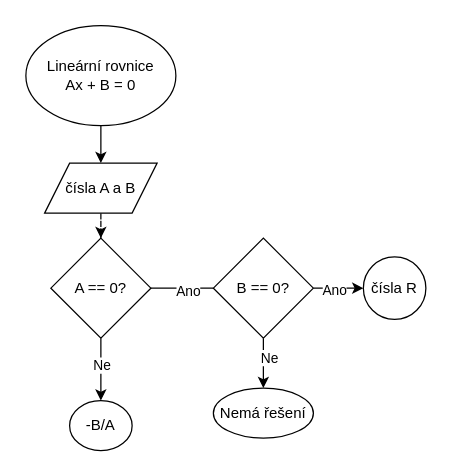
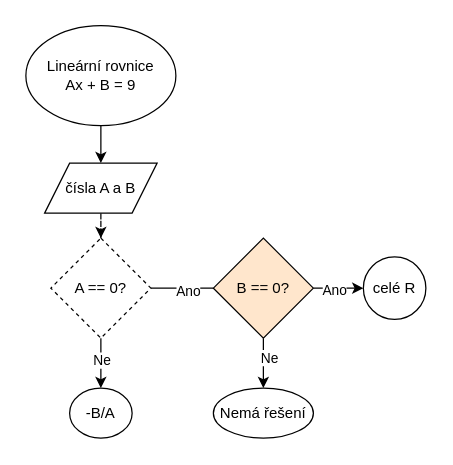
node "Lineární rovnice Ax + B = 0": label "Lineární rovnice Ax + B = 0" -> "Lineární rovnice Ax + B = 9"
node "A == 0?": style solid -> dashed
node "B == 0?": fillcolor #ffffff -> #ffe6cc
node "čísla R": label "čísla R" -> "celé R"
node "-B/A": moved (101, 426) -> (101, 413)
